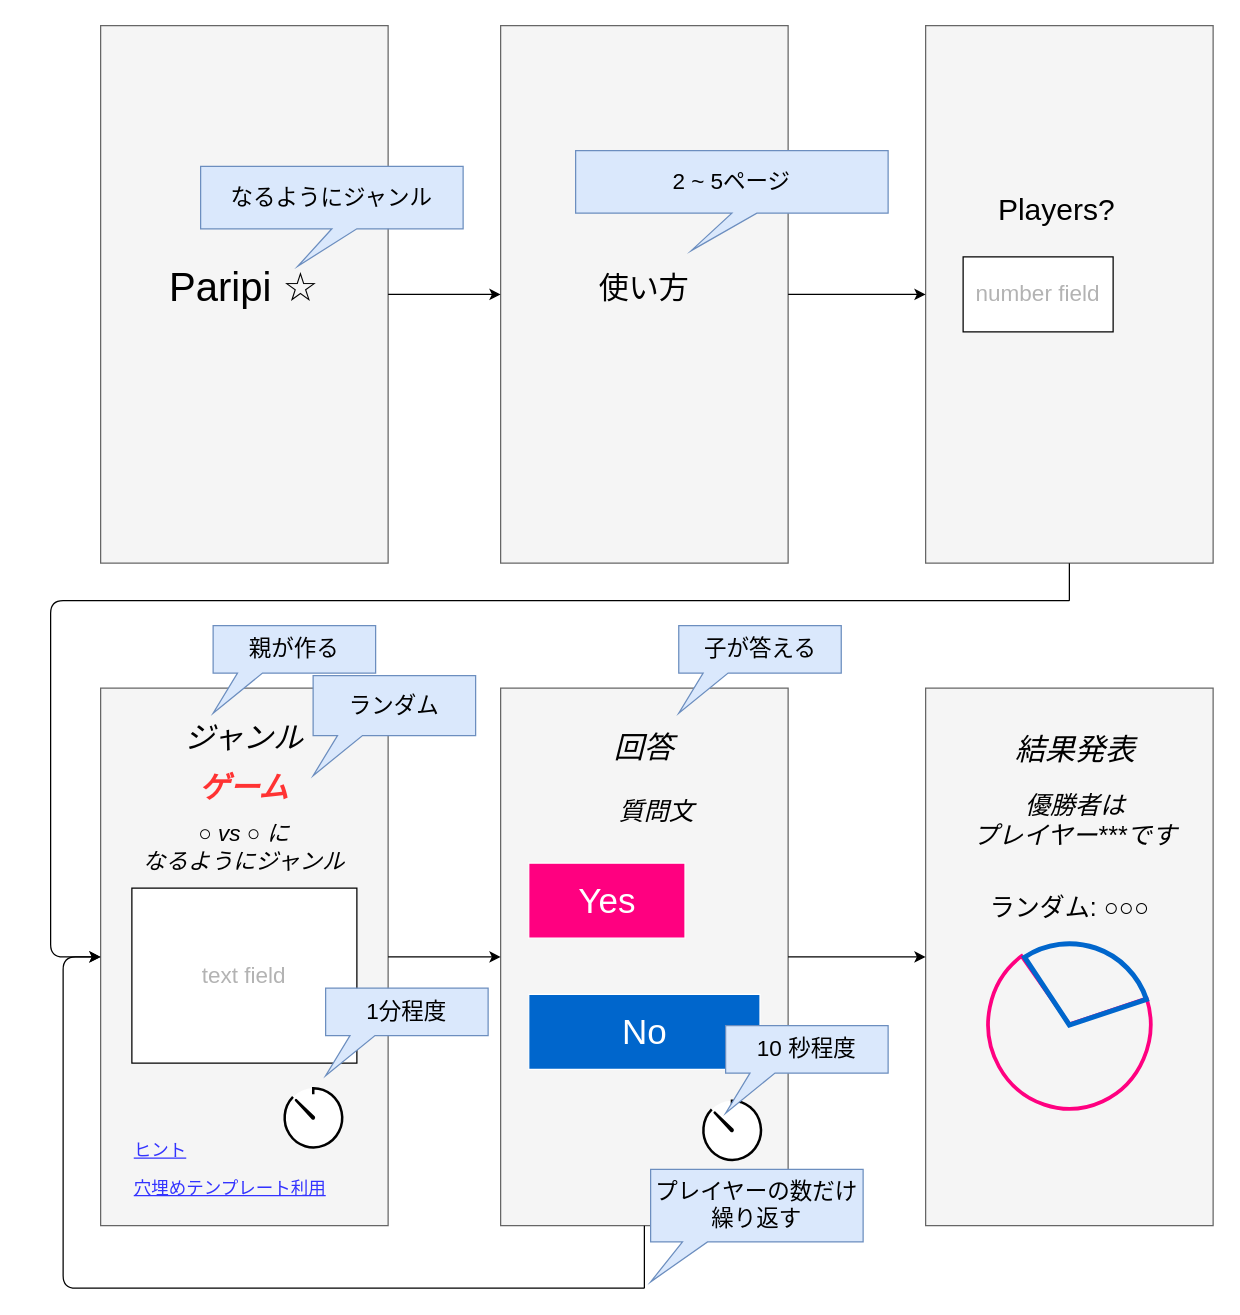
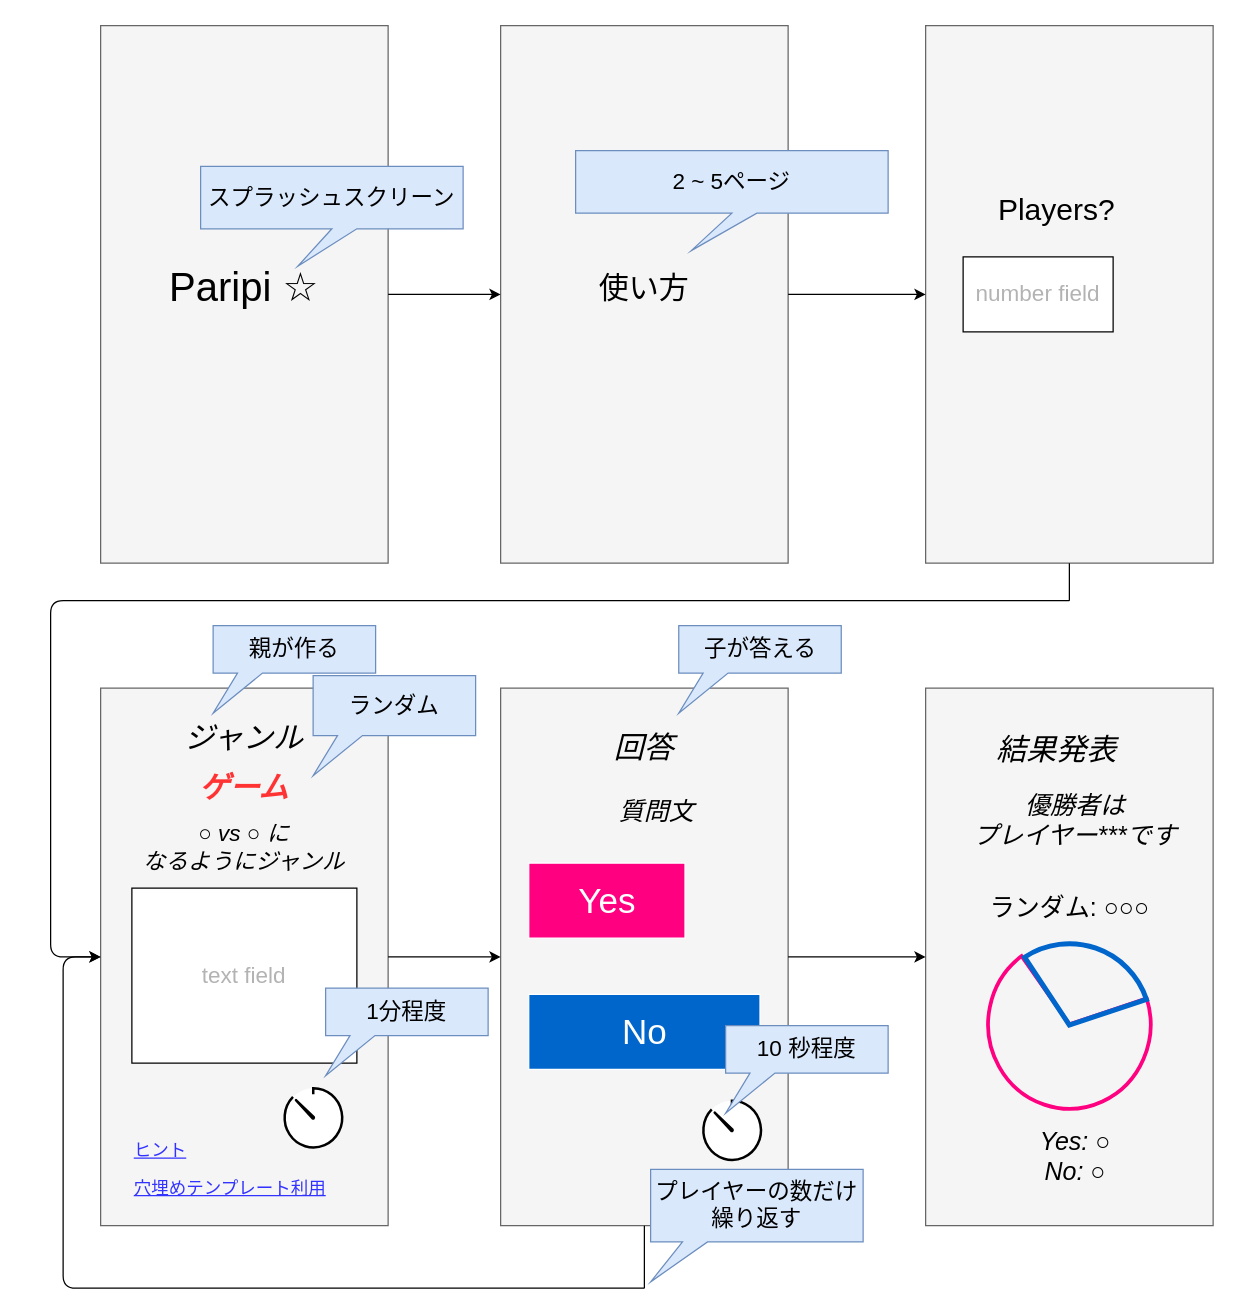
node "なるようにジャンル": label "なるようにジャンル" -> "スプラッシュスクリーン"
node "結果発表": moved (1076, 751) -> (1057, 751)
node "Yes: ○ No: ○": added
